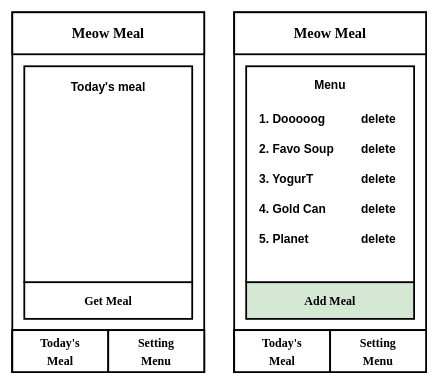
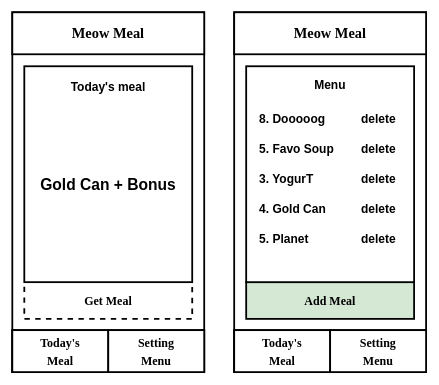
node "1. Dooooog": label "1. Dooooog" -> "8. Dooooog"
node "2. Favo Soup": label "2. Favo Soup" -> "5. Favo Soup"
node "Gold Can + Bonus": added
node "Get Meal": style solid -> dashed
